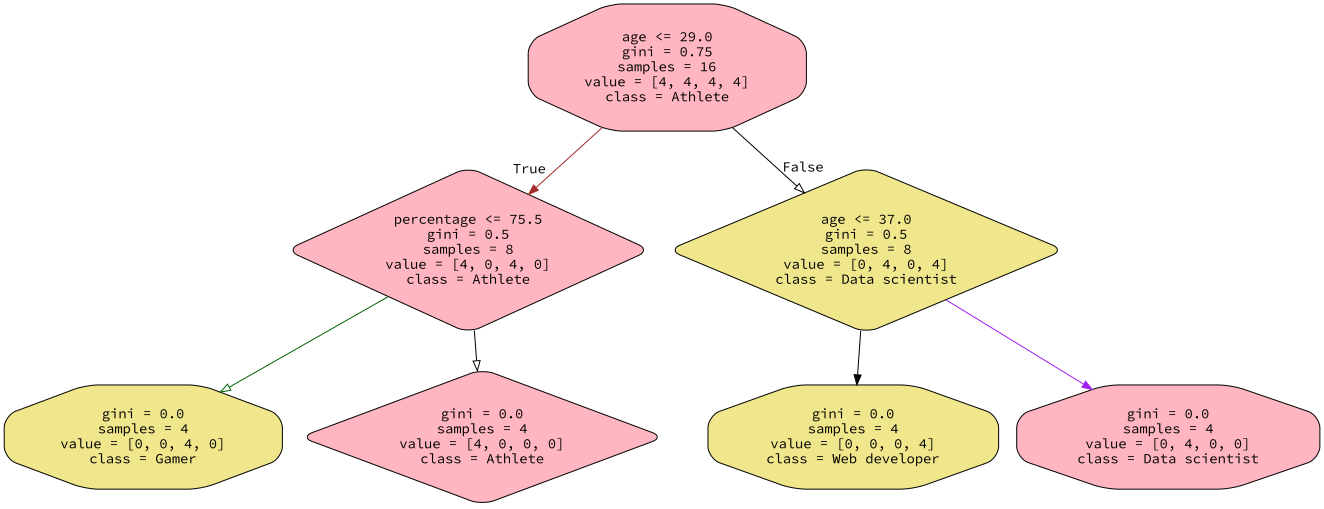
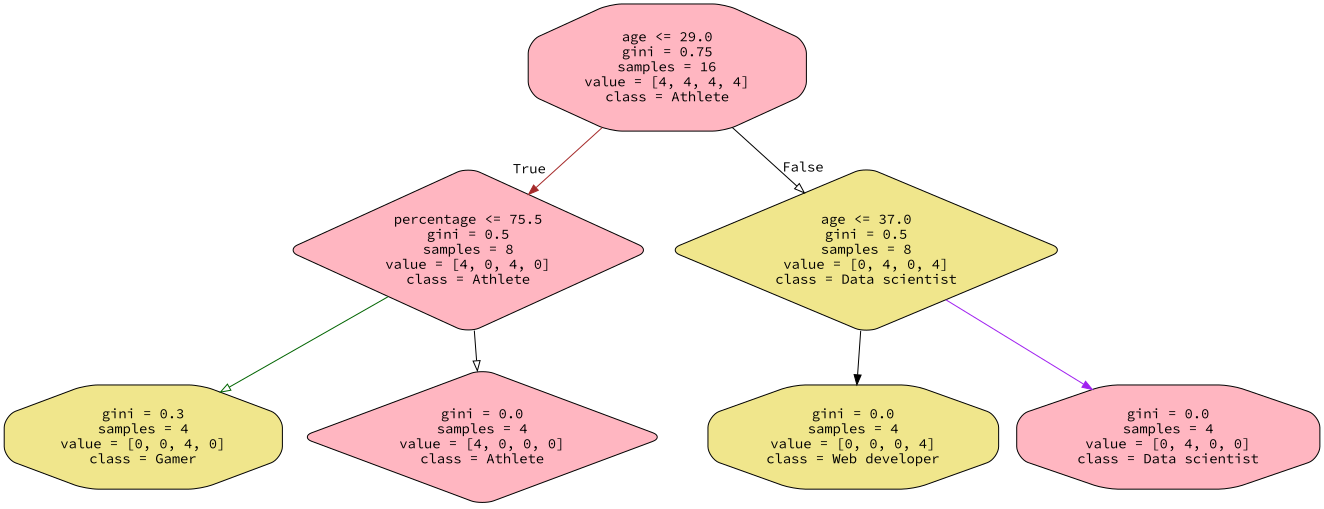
node "gini = 0.0 samples = 4 value = [0, 0, 4, 0] class = Gamer": label "gini = 0.0 samples = 4 value = [0, 0, 4, 0] class = Gamer" -> "gini = 0.3 samples = 4 value = [0, 0, 4, 0] class = Gamer"
